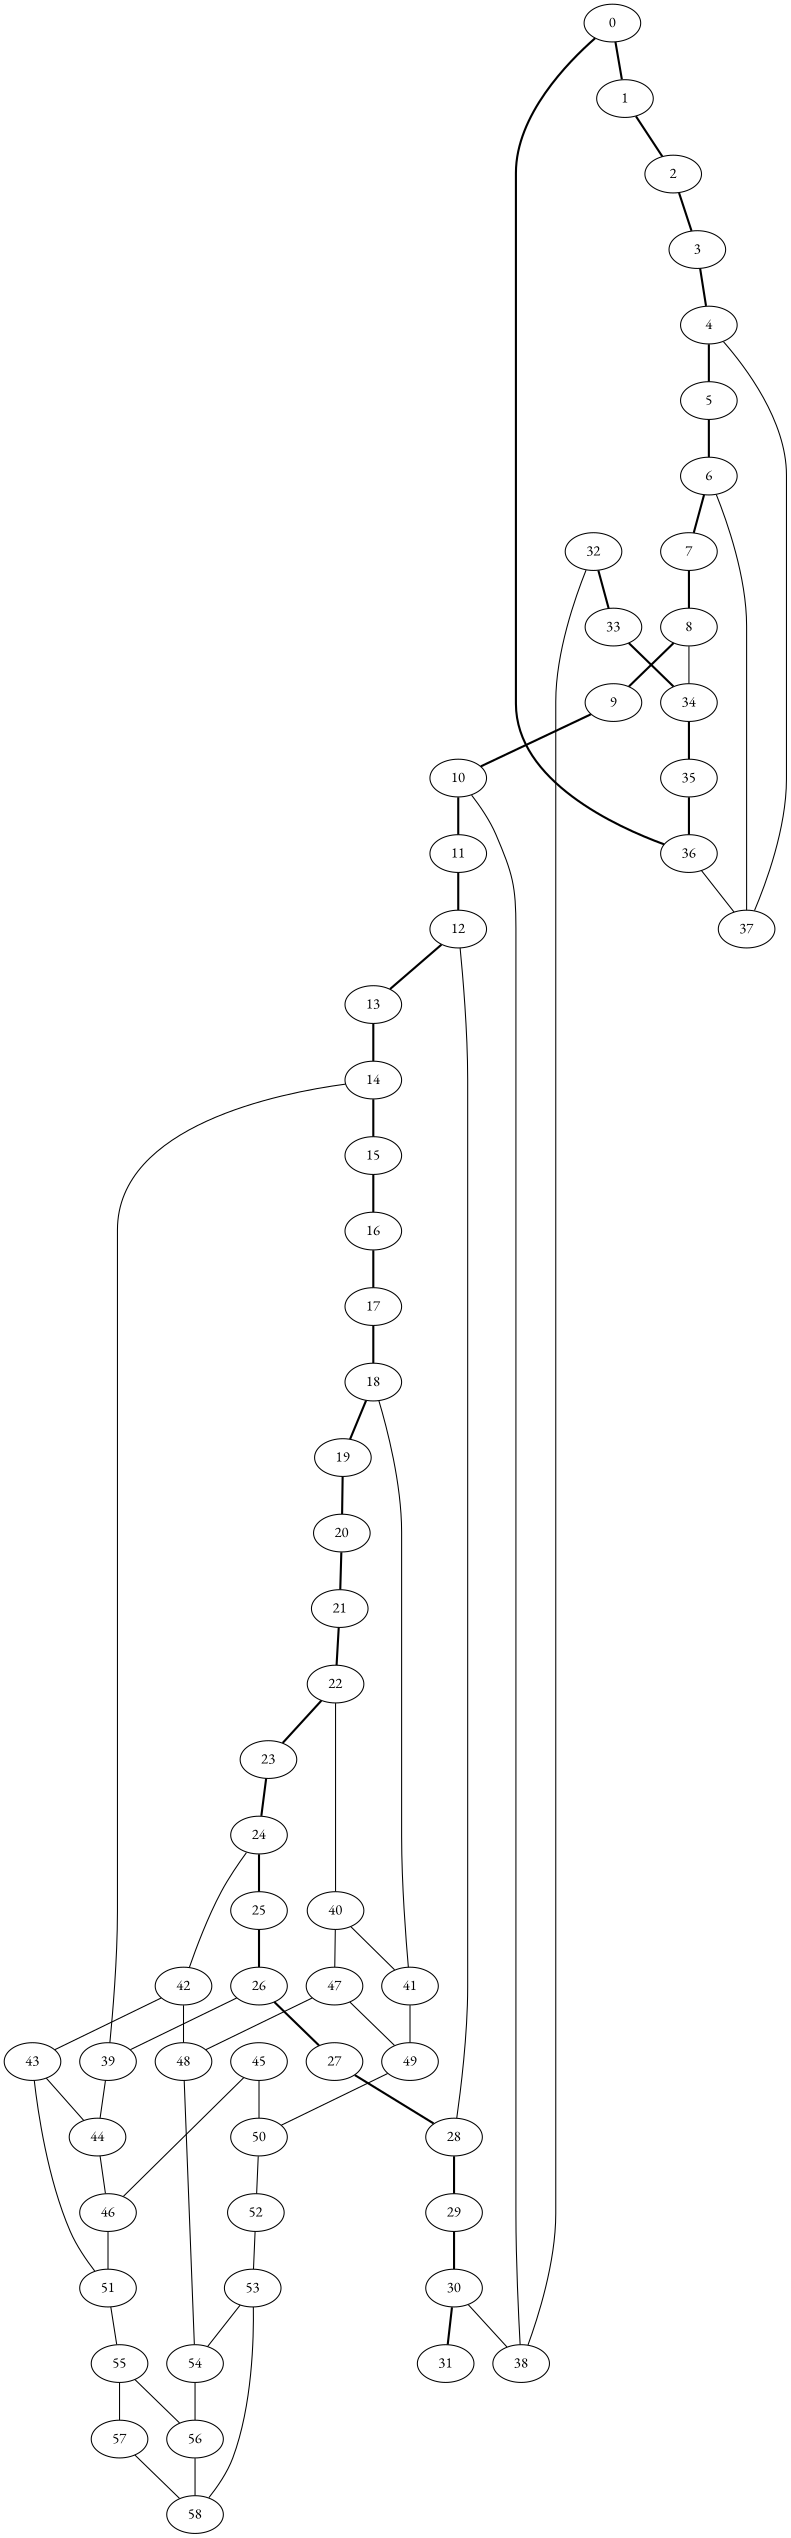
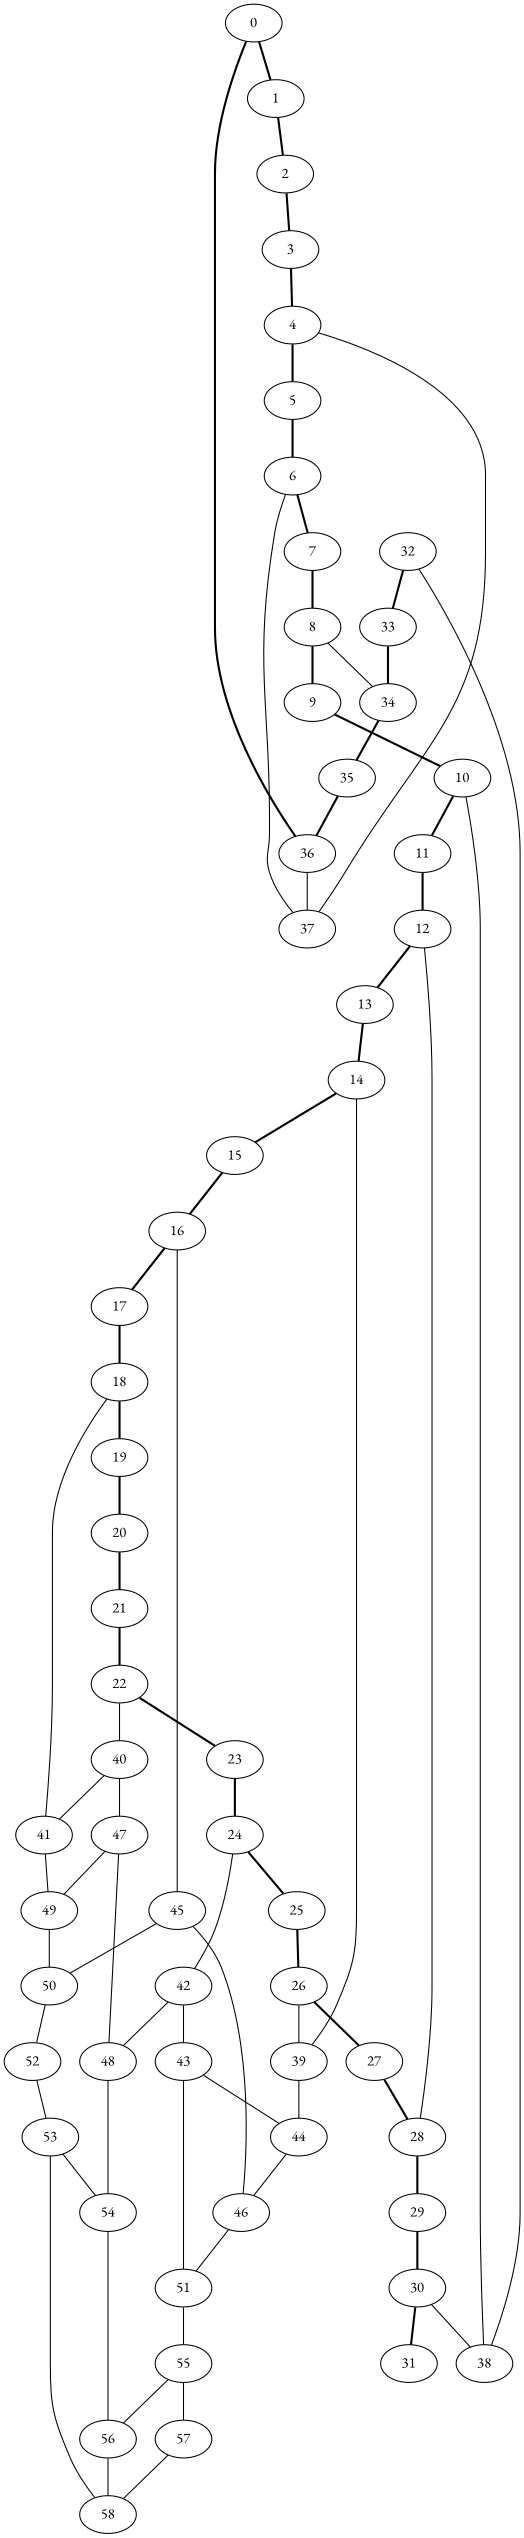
edge "16" -- "45": added
